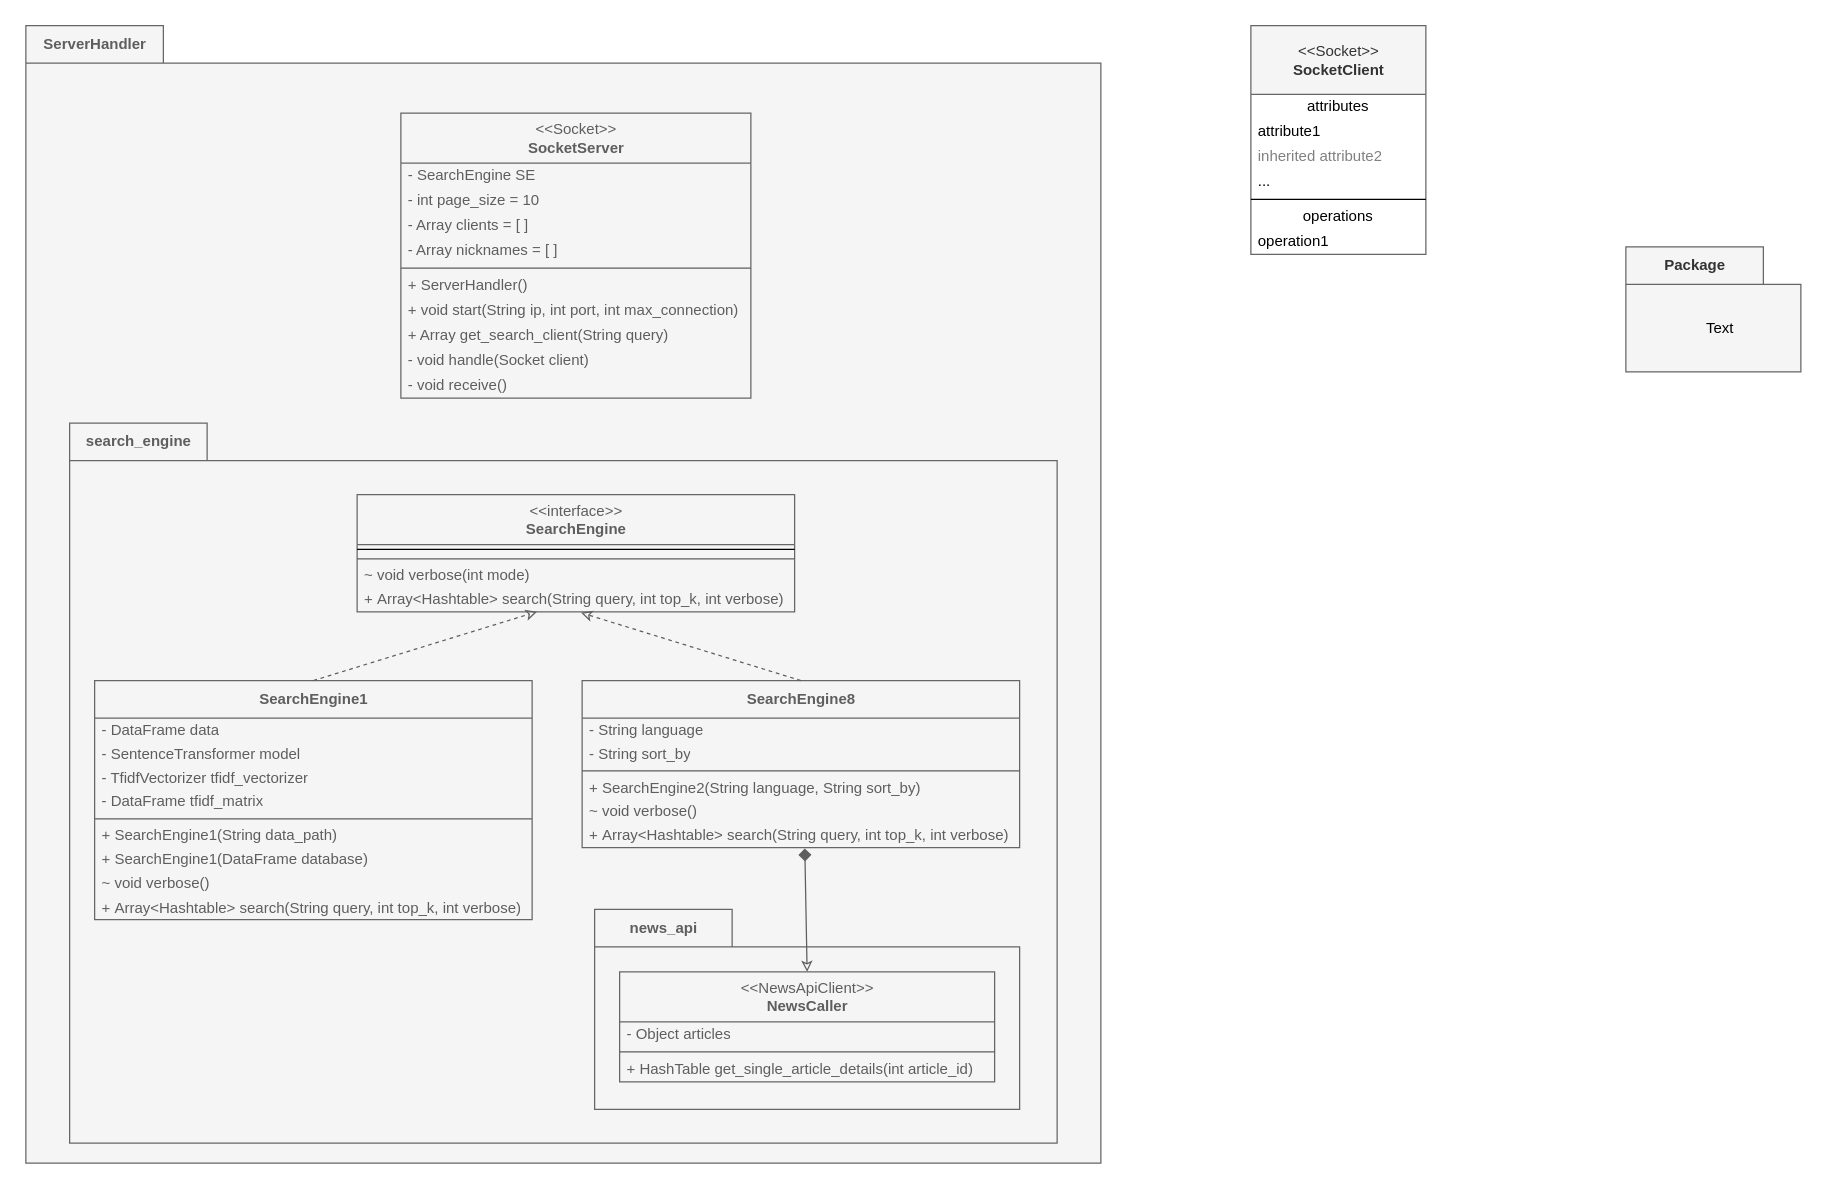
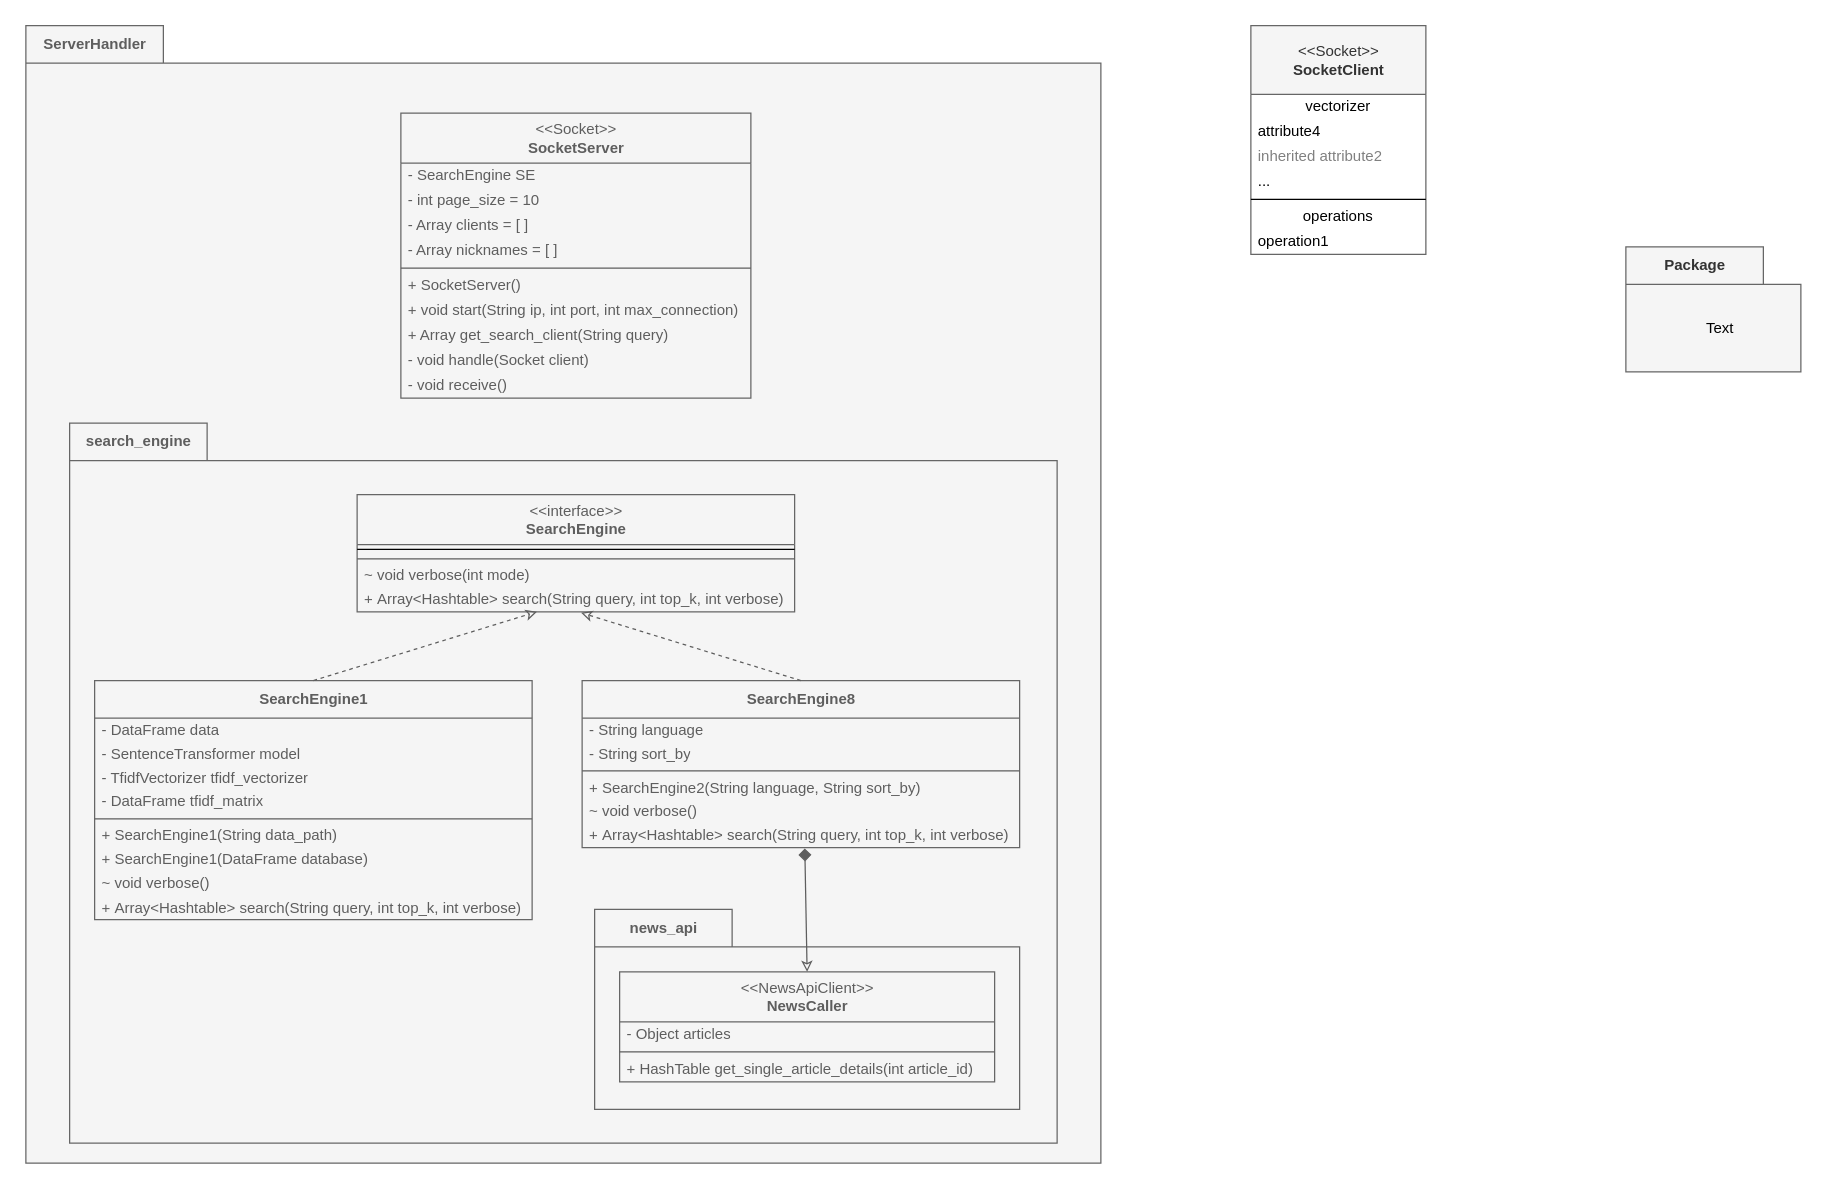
node "attributes": label "attributes" -> "vectorizer"
node "attribute1": label "attribute1" -> "attribute4"
node "+ ServerHandler()": label "+ ServerHandler()" -> "+ SocketServer()"
